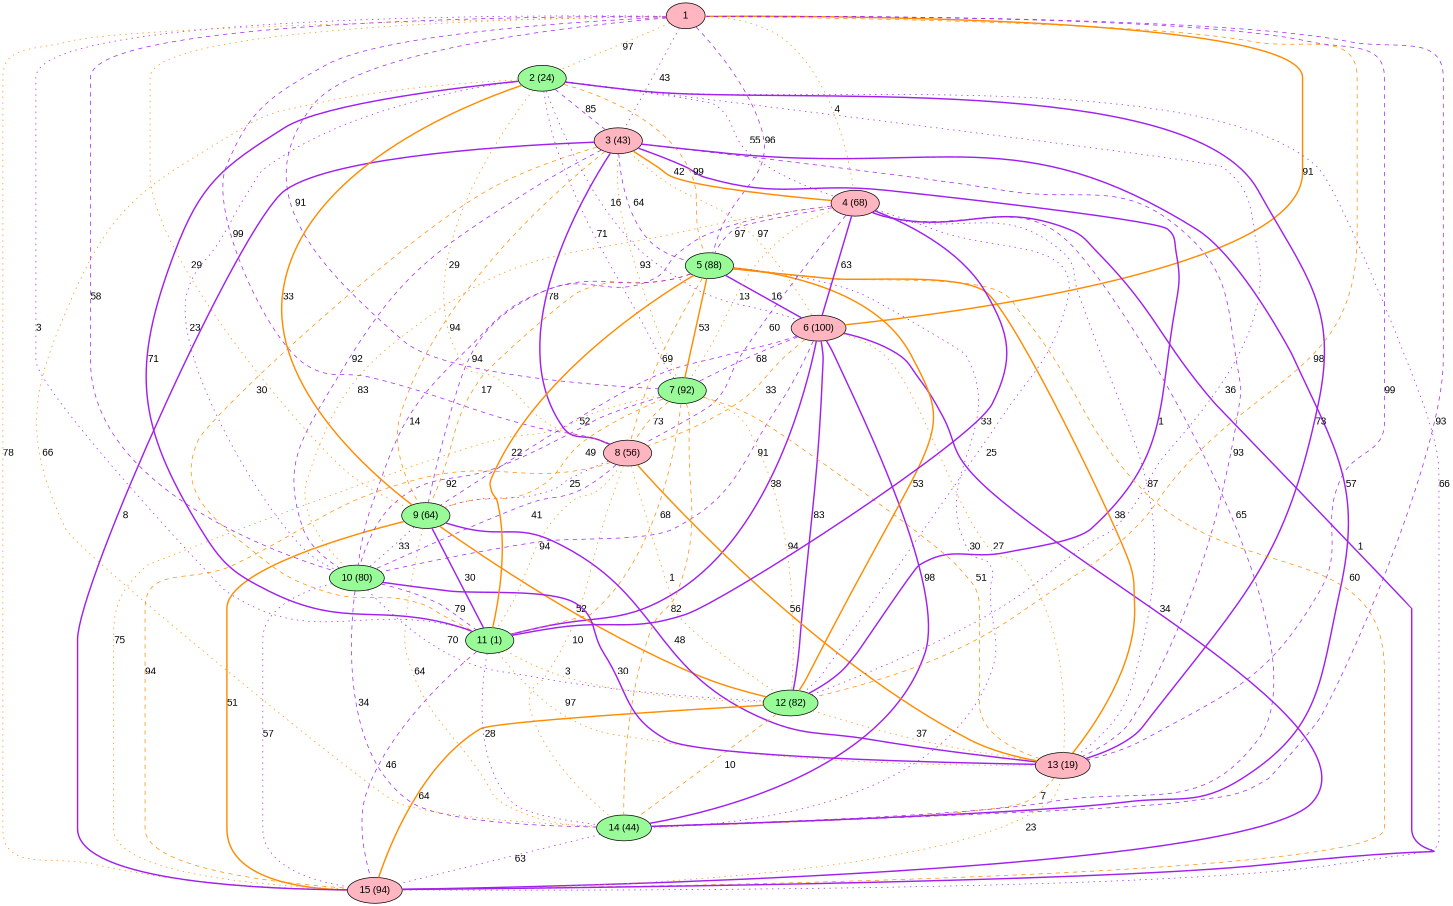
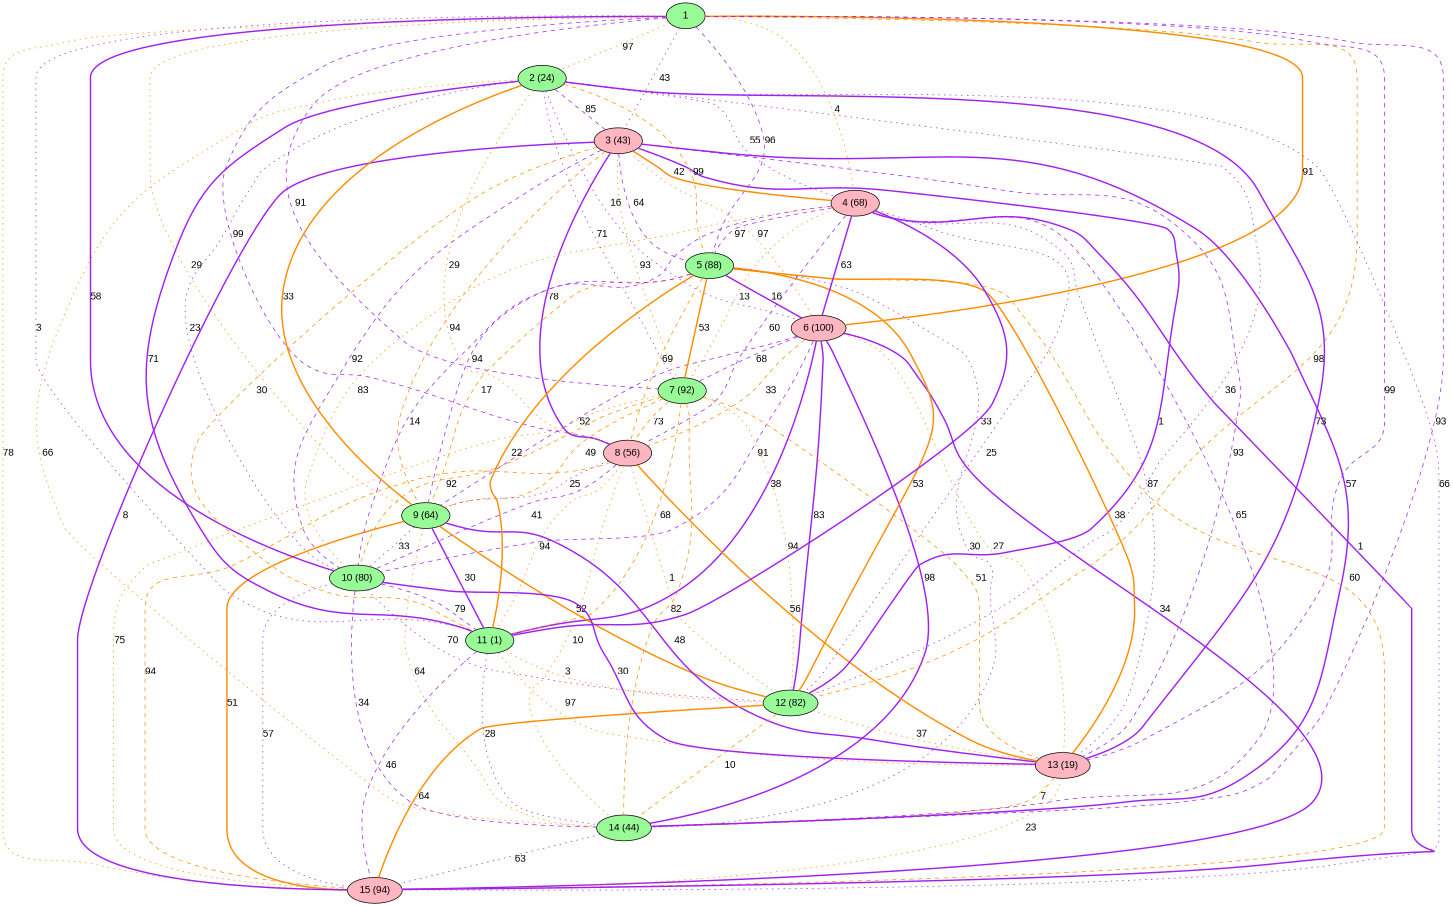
node "1": fillcolor lightpink -> palegreen
edge "1" -- "10 (80)": style dashed -> bold
edge "7 (92)" -- "10 (80)": color purple -> darkorange
